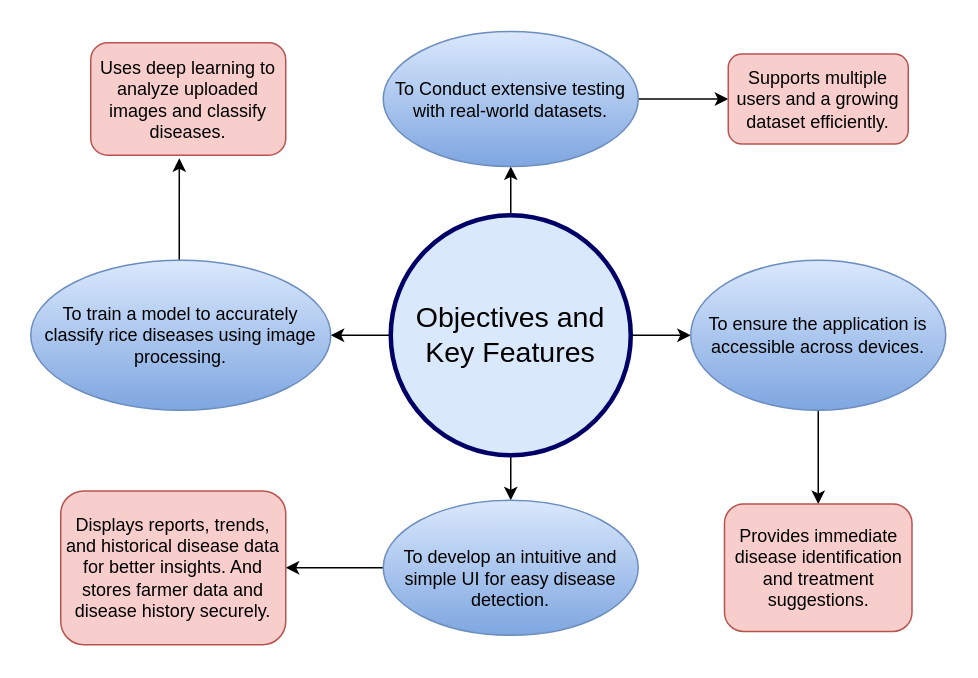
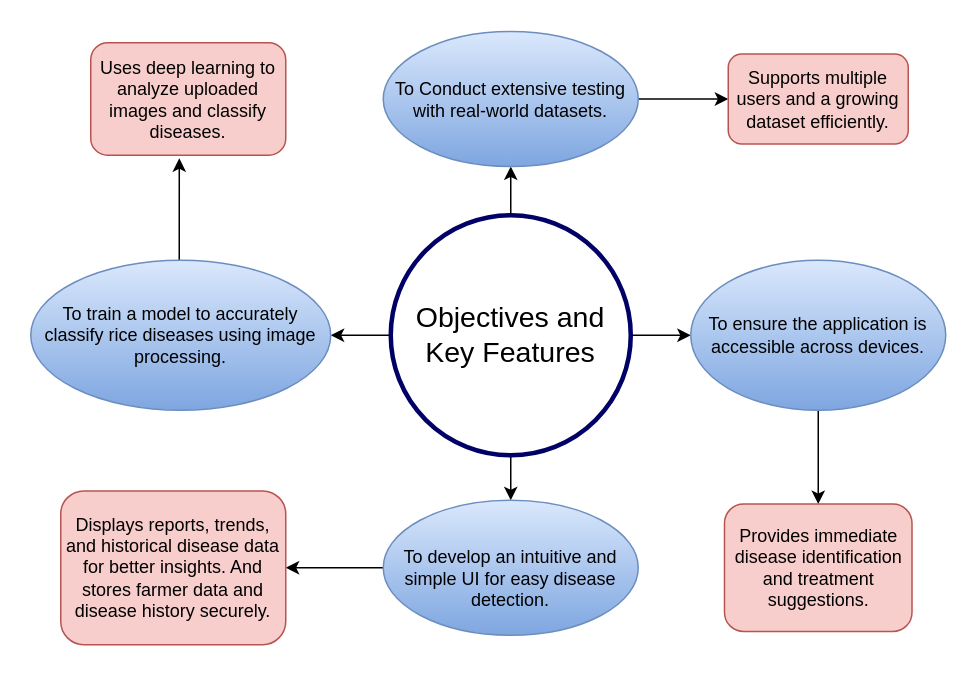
node "Objectives and Key Features": fillcolor #dae8fc -> #ffffff
